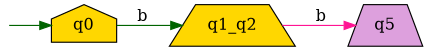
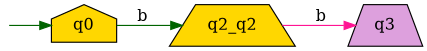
node "q1_q2": label "q1_q2" -> "q2_q2"
node "q5": label "q5" -> "q3"
